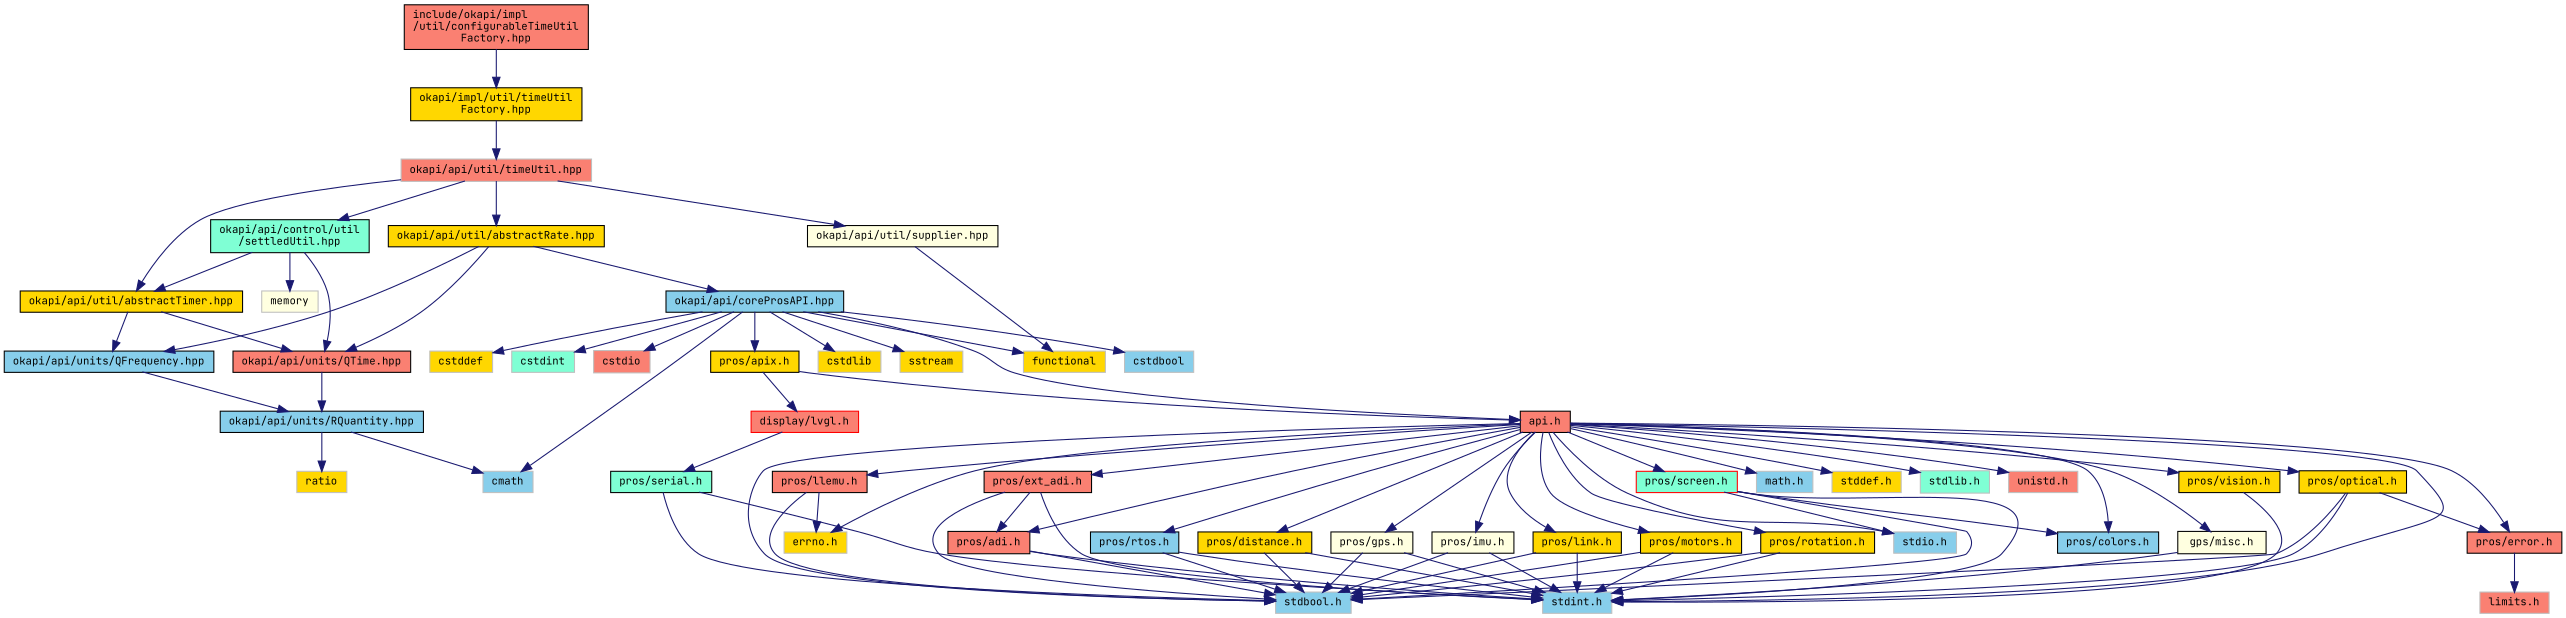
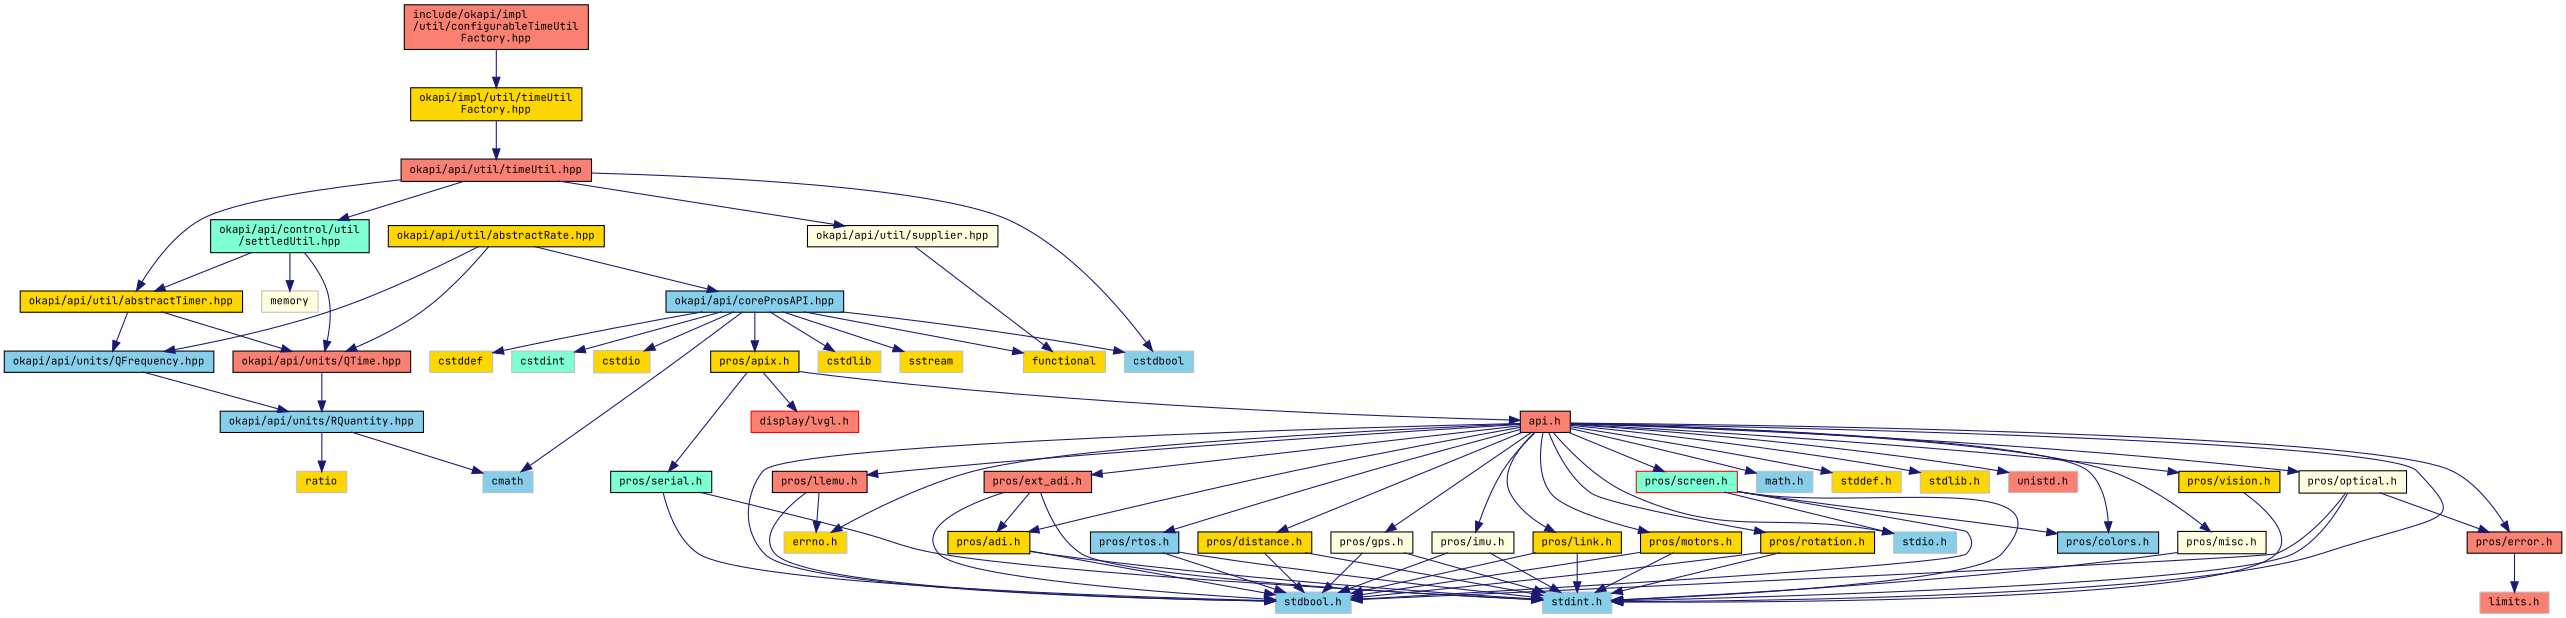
node "okapi/api/util/timeUtil.hpp": color grey75 -> black
edge "okapi/api/util/timeUtil.hpp" -> "okapi/api/util/abstractRate.hpp": now "okapi/api/util/timeUtil.hpp" -> "cstdbool"
node "cstdio": fillcolor salmon -> gold
edge "okapi/api/coreProsAPI.hpp" -> "api.h": removed
edge "display/lvgl.h" -> "pros/serial.h": now "pros/apix.h" -> "pros/serial.h"
node "stdlib.h": fillcolor aquamarine -> gold
node "pros/optical.h": fillcolor gold -> lightyellow
node "pros/adi.h": fillcolor salmon -> gold
node "gps/misc.h": label "gps/misc.h" -> "pros/misc.h"
